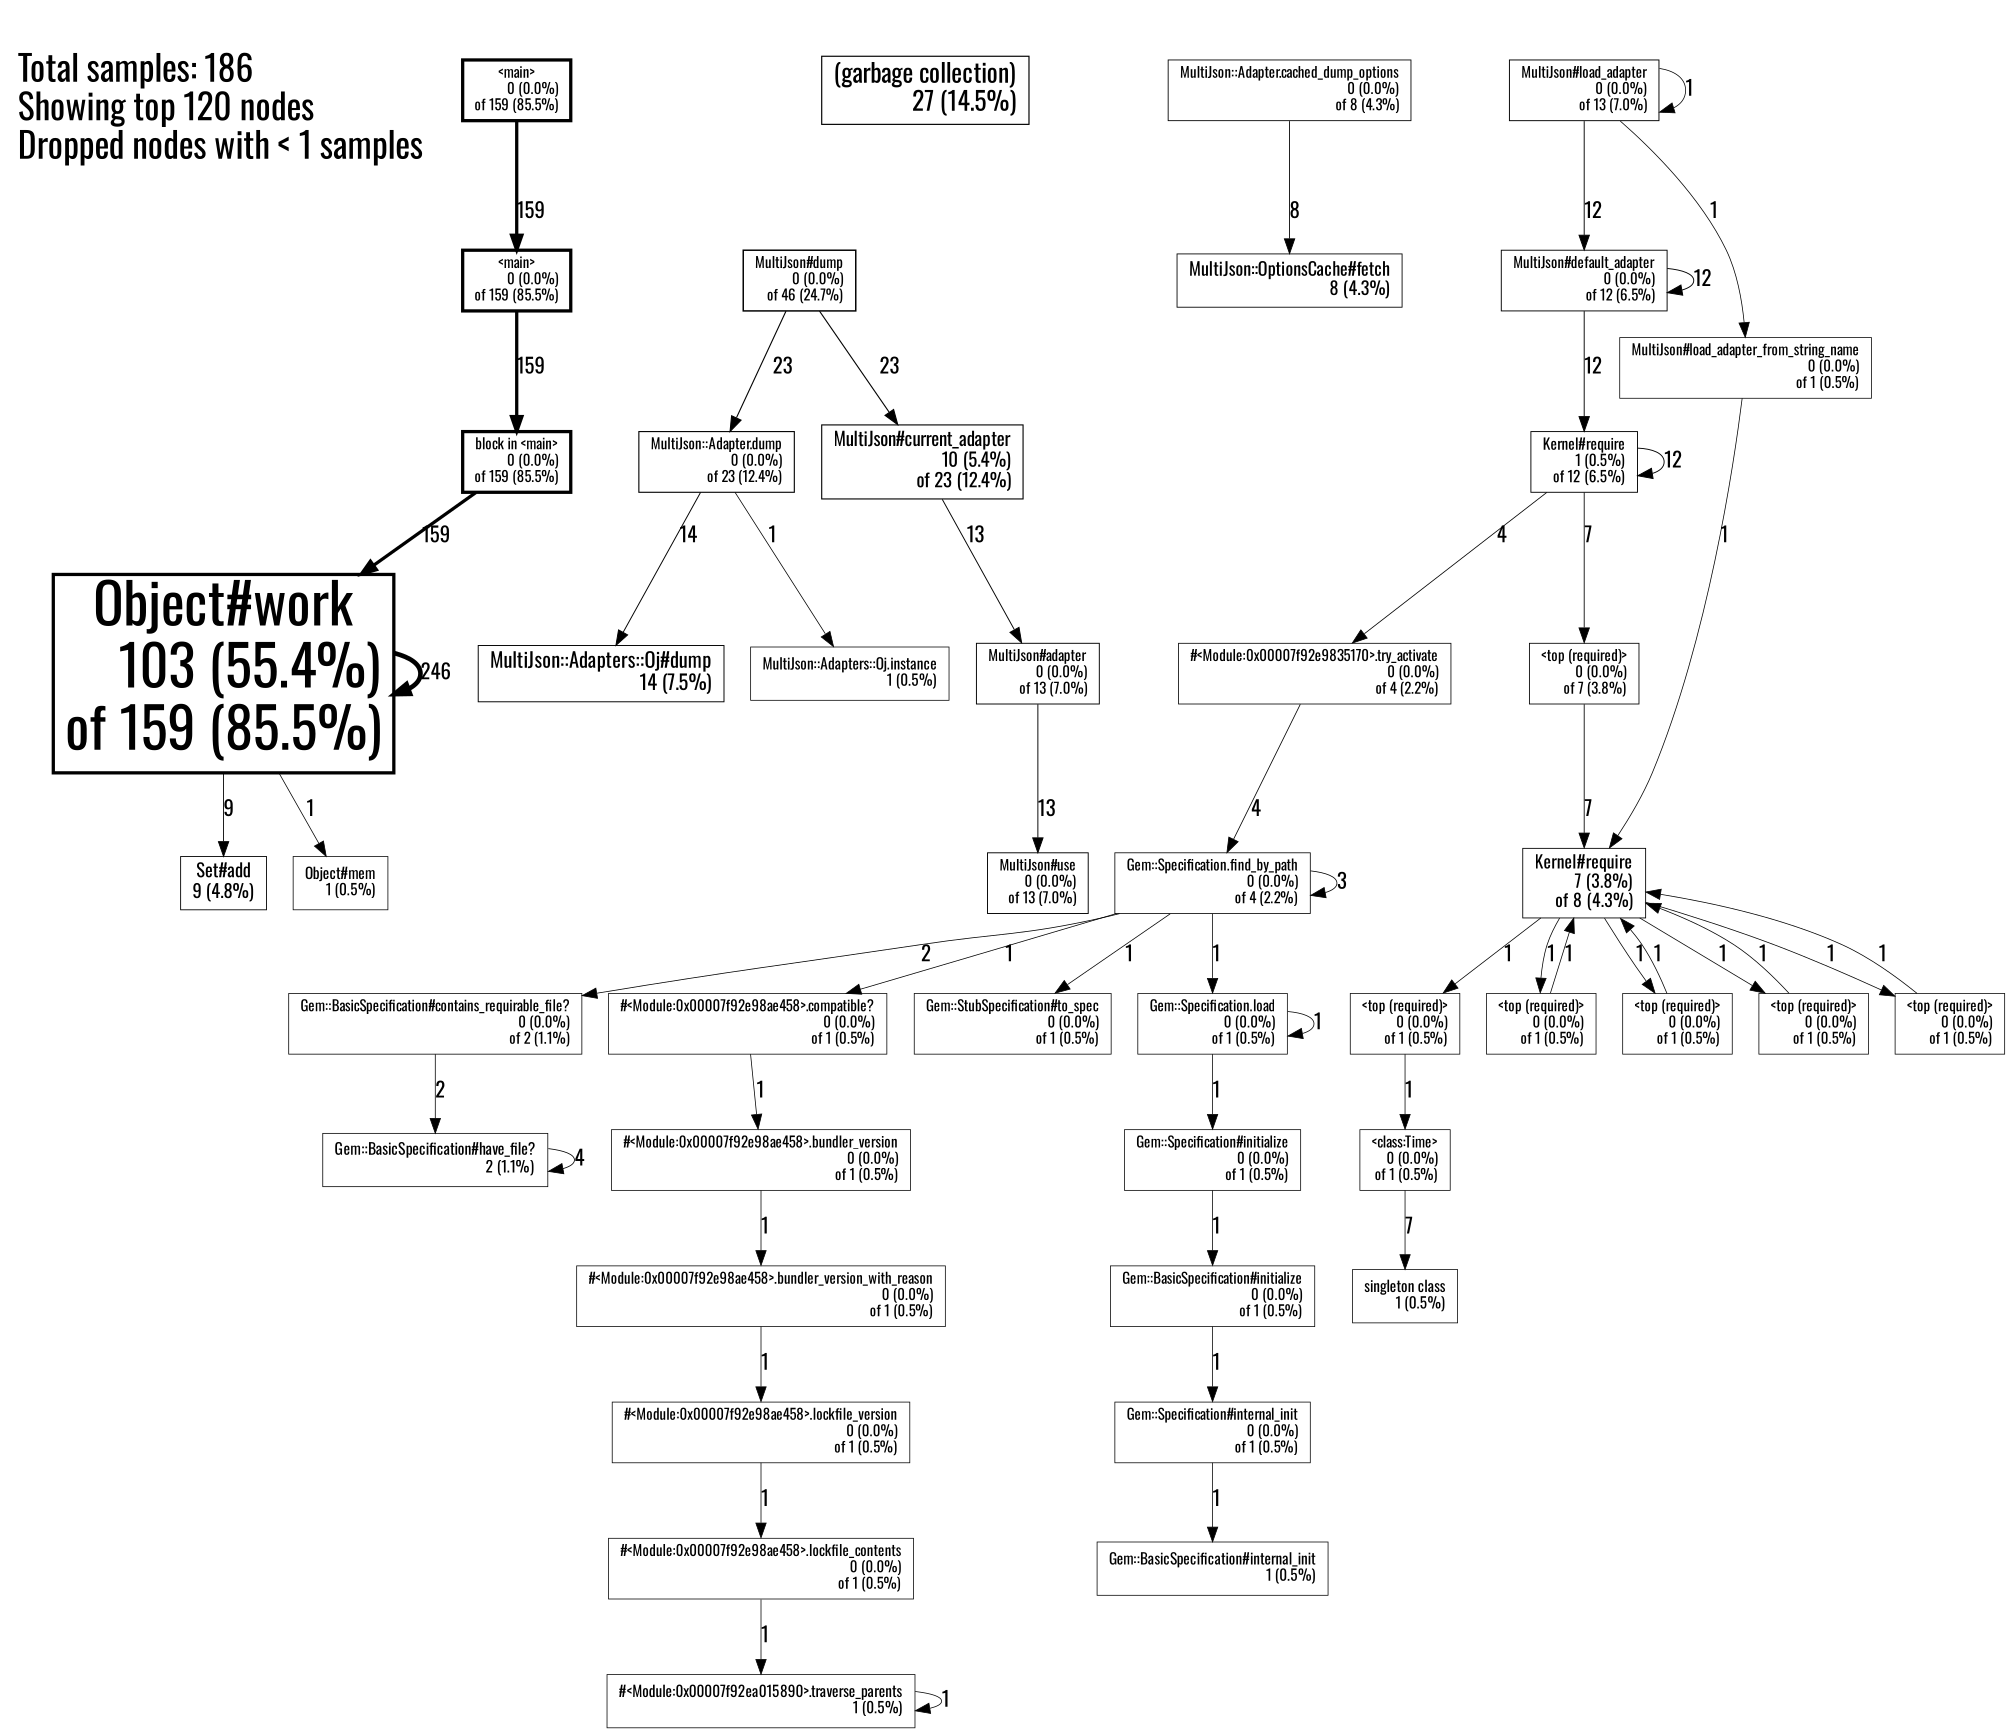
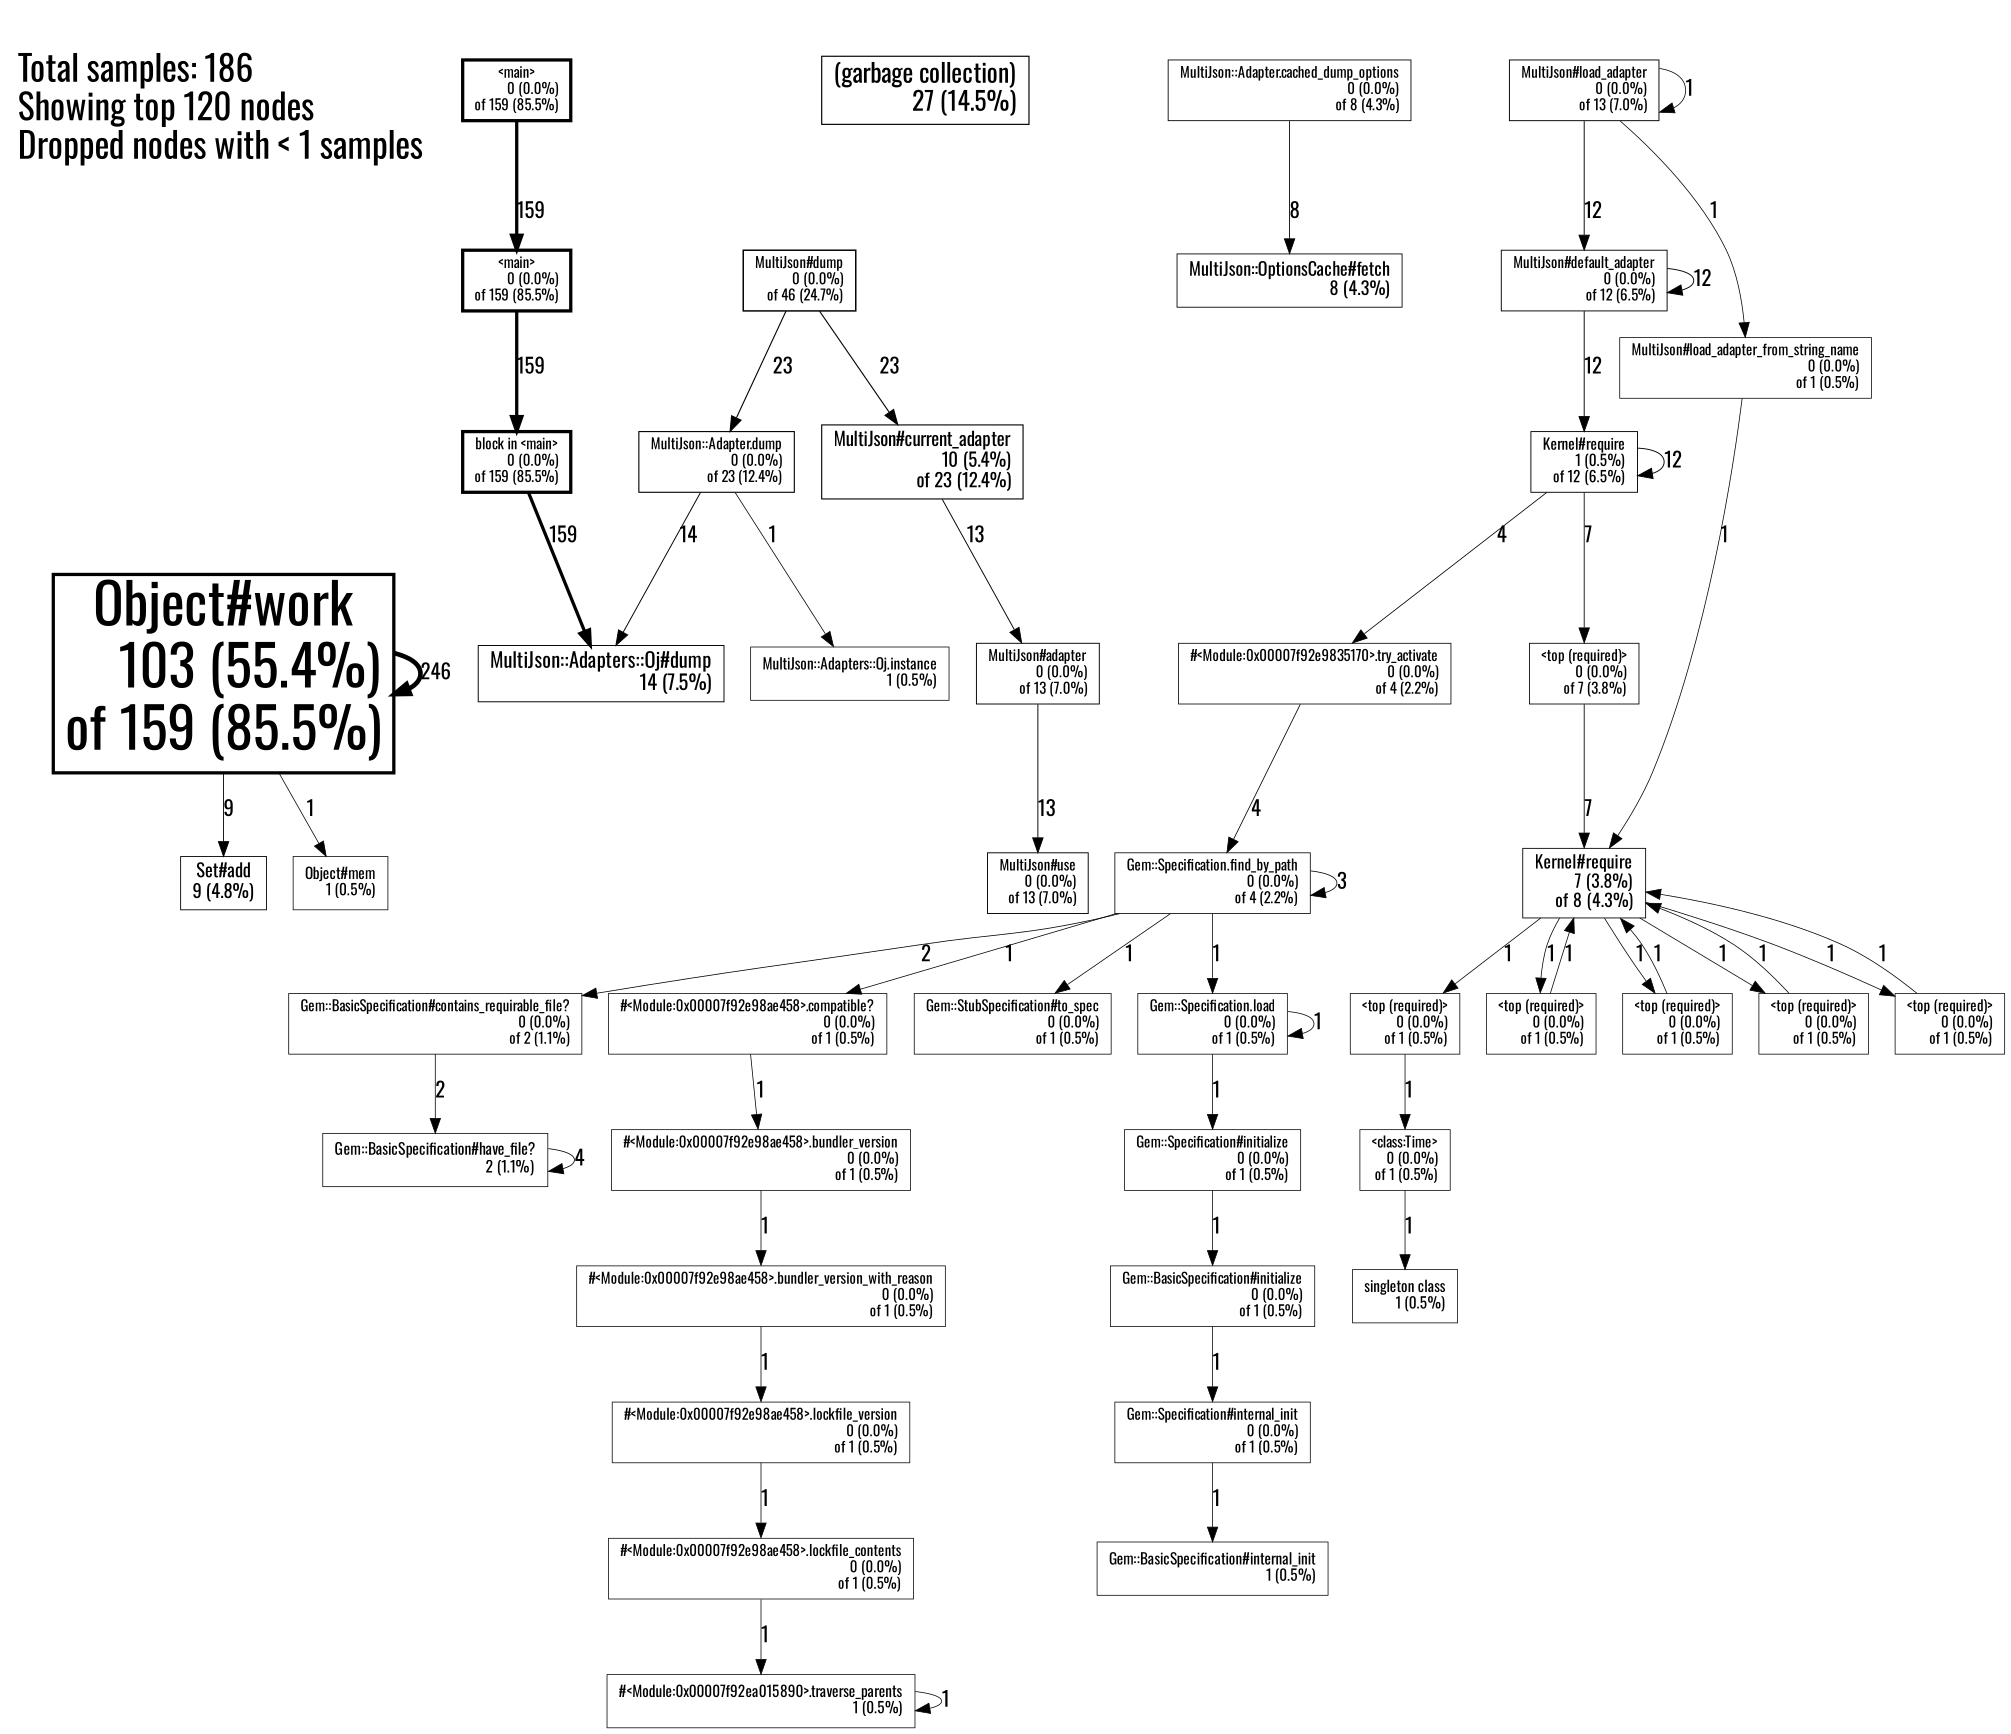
edge "block in <main> 0 (0.0%) of 159 (85.5%)" -> "Object#work 103 (55.4%) of 159 (85.5%)": now "block in <main> 0 (0.0%) of 159 (85.5%)" -> "MultiJson::Adapters::Oj#dump 14 (7.5%)"
edge "<class:Time> 0 (0.0%) of 1 (0.5%)" -> "singleton class 1 (0.5%)": label "7" -> "1"
